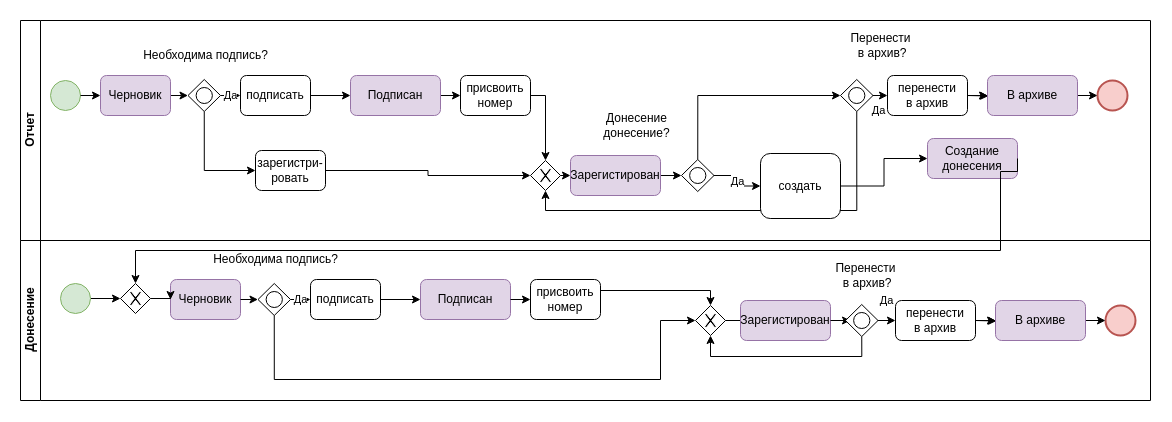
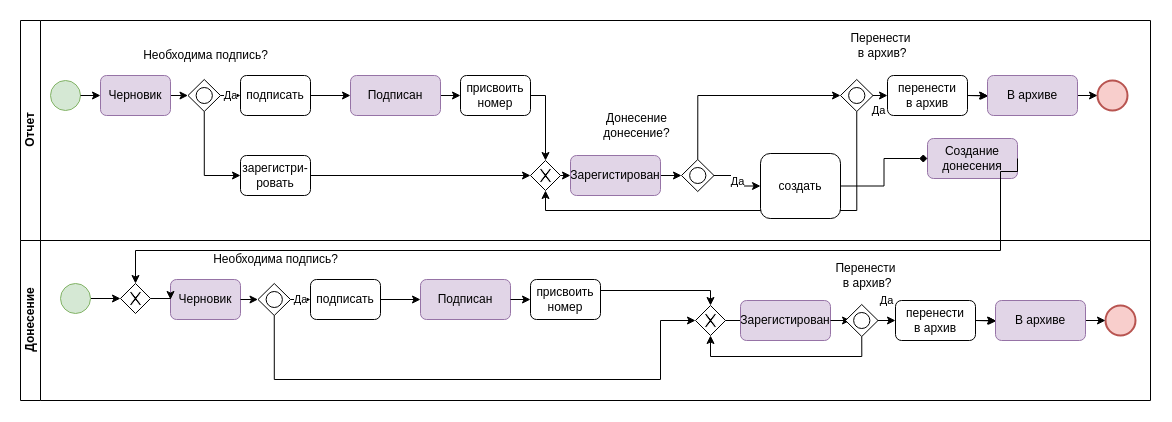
edge "создать" -> "Создание донесения": arrowhead classic -> diamond
node "зарегистри-ровать": moved (291, 171) -> (276, 176)
